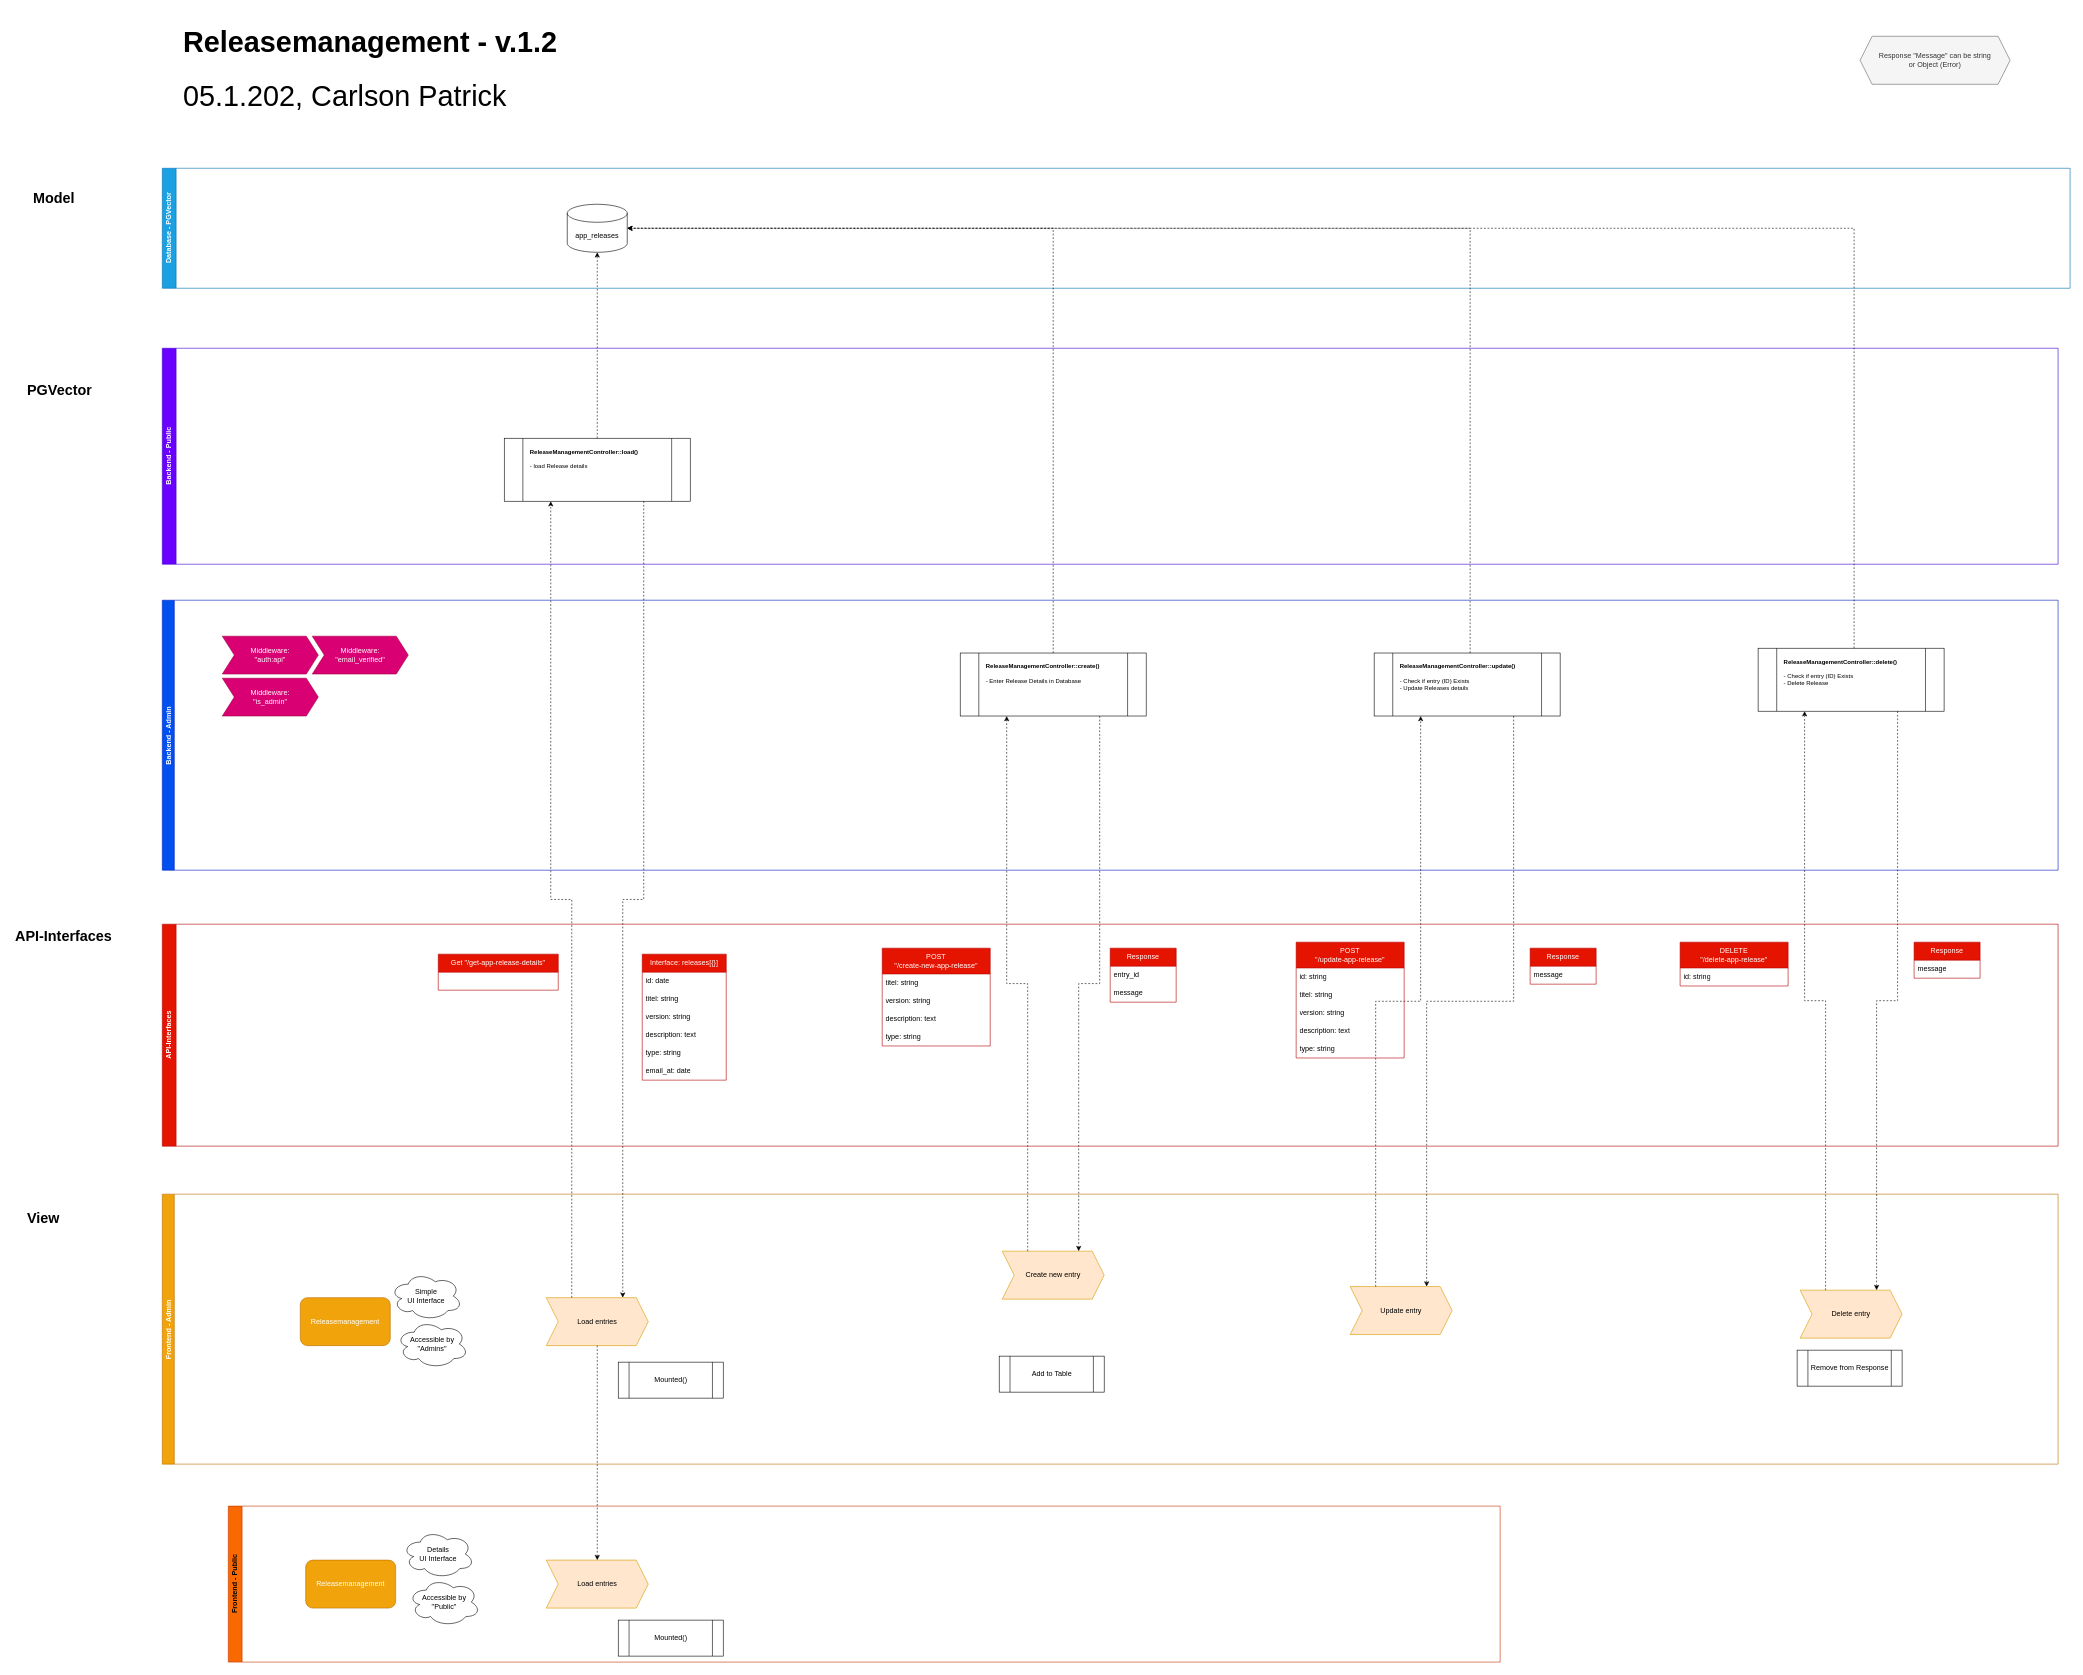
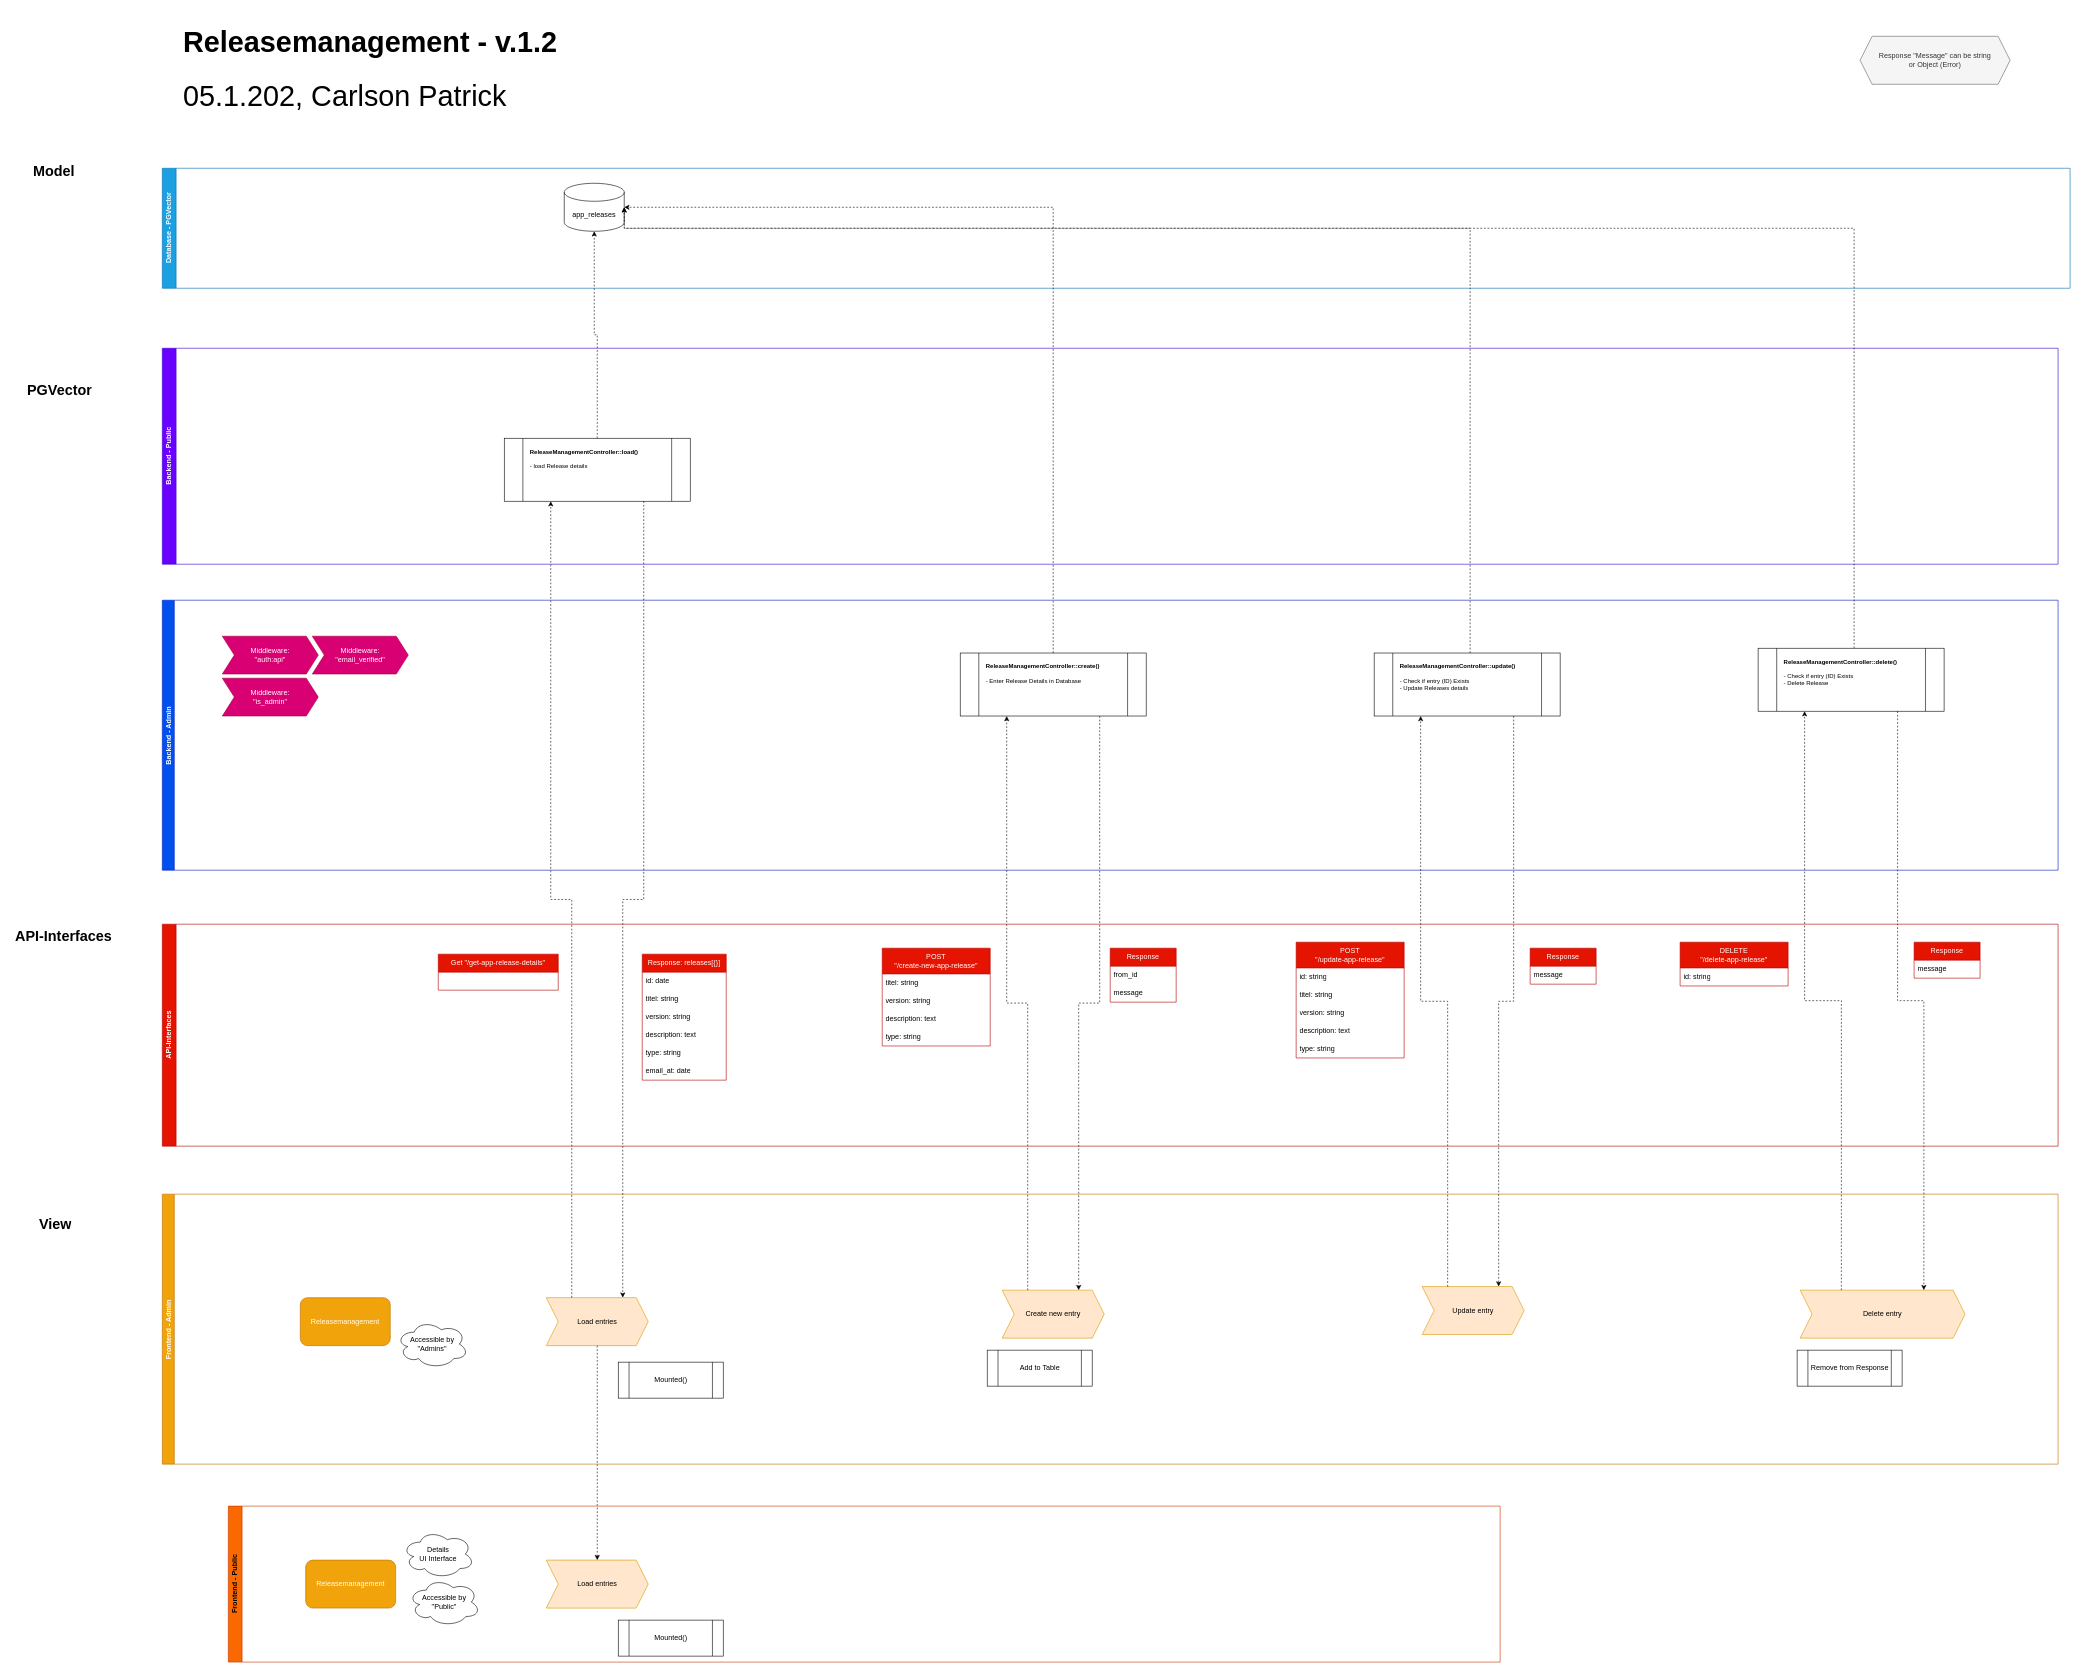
node "Model": moved (87, 222) -> (87, 195)
node "app_releases": moved (597, 228) -> (594, 207)
node "Interface: releases[{}]": label "Interface: releases[{}]" -> "Response: releases[{}]"
node "entry_id": label "entry_id" -> "from_id"
node "View": moved (81, 1242) -> (93, 1248)
node "Create new entry": moved (1053, 1275) -> (1053, 1314)
node "Simple UI Interface": removed
node "Update entry": moved (1401, 1311) -> (1473, 1311)
node "Delete entry": size 102x48 -> 165x48
node "Add to Table": moved (1052, 1374) -> (1040, 1368)
